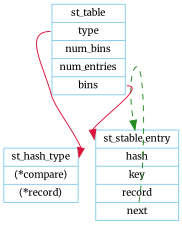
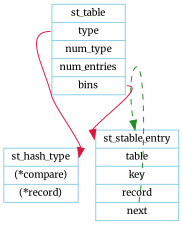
node "st_table": text "num_bins" -> "num_type"
node "st_stable_entry": text "hash" -> "table"
